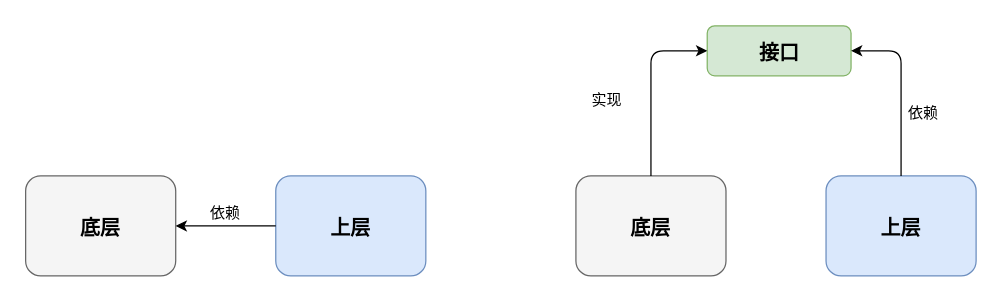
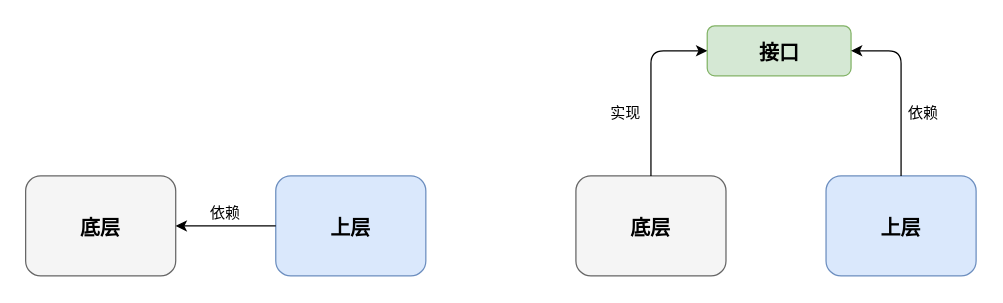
node "实现": moved (607, 101) -> (626, 113)
